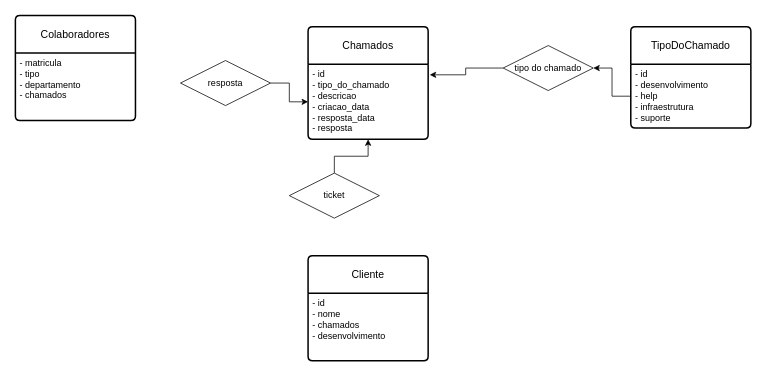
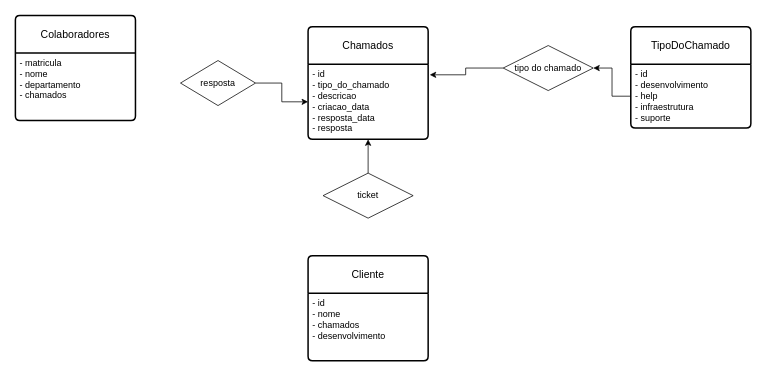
node "- matricula - tipo - departamento - chamados": label "- matricula - tipo - departamento - chamados" -> "- matricula - nome - departamento - chamados"
node "resposta": size 90x45 -> 75x45
node "ticket": moved (334, 195) -> (368, 195)
